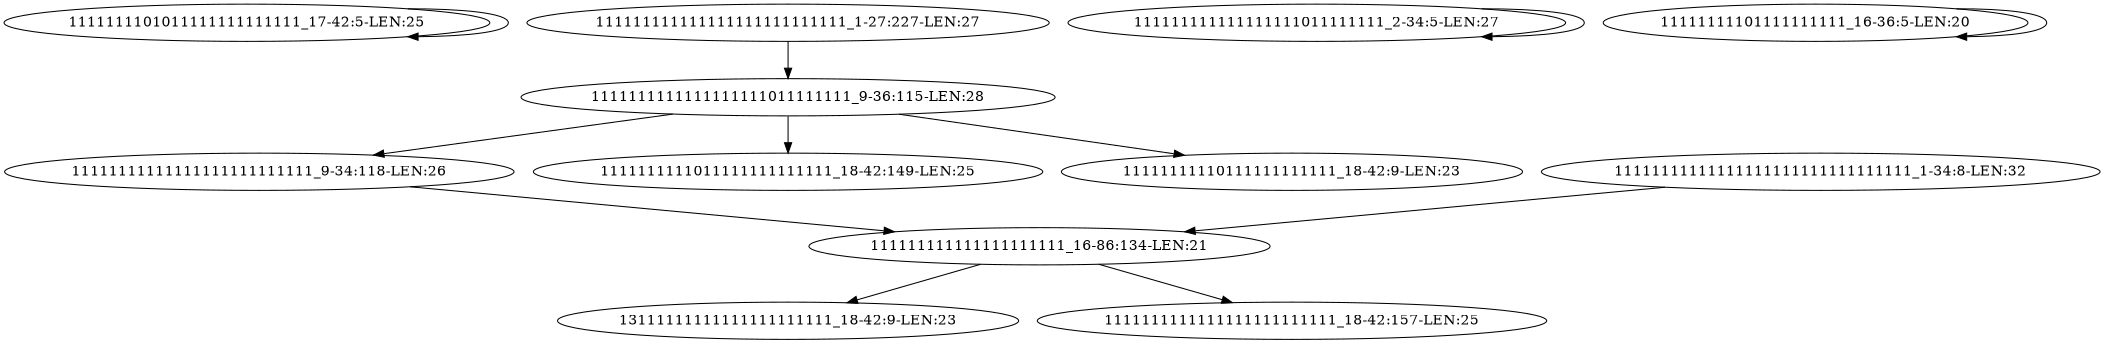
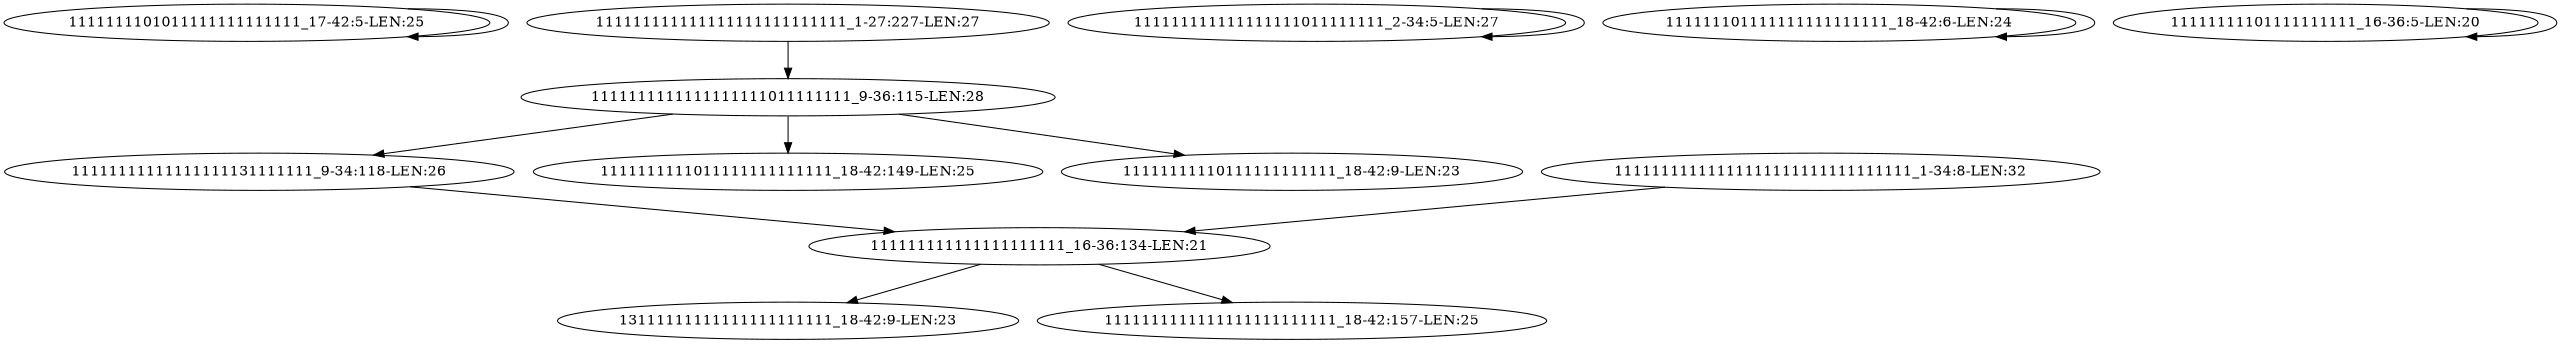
node "111111101111111111111111_18-42:6-LEN:24": added
node "11111111111111111111111111_9-34:118-LEN:26": label "11111111111111111111111111_9-34:118-LEN:26" -> "11111111111111111131111111_9-34:118-LEN:26"
node "111111111111111111111_16-86:134-LEN:21": label "111111111111111111111_16-86:134-LEN:21" -> "111111111111111111111_16-36:134-LEN:21"
